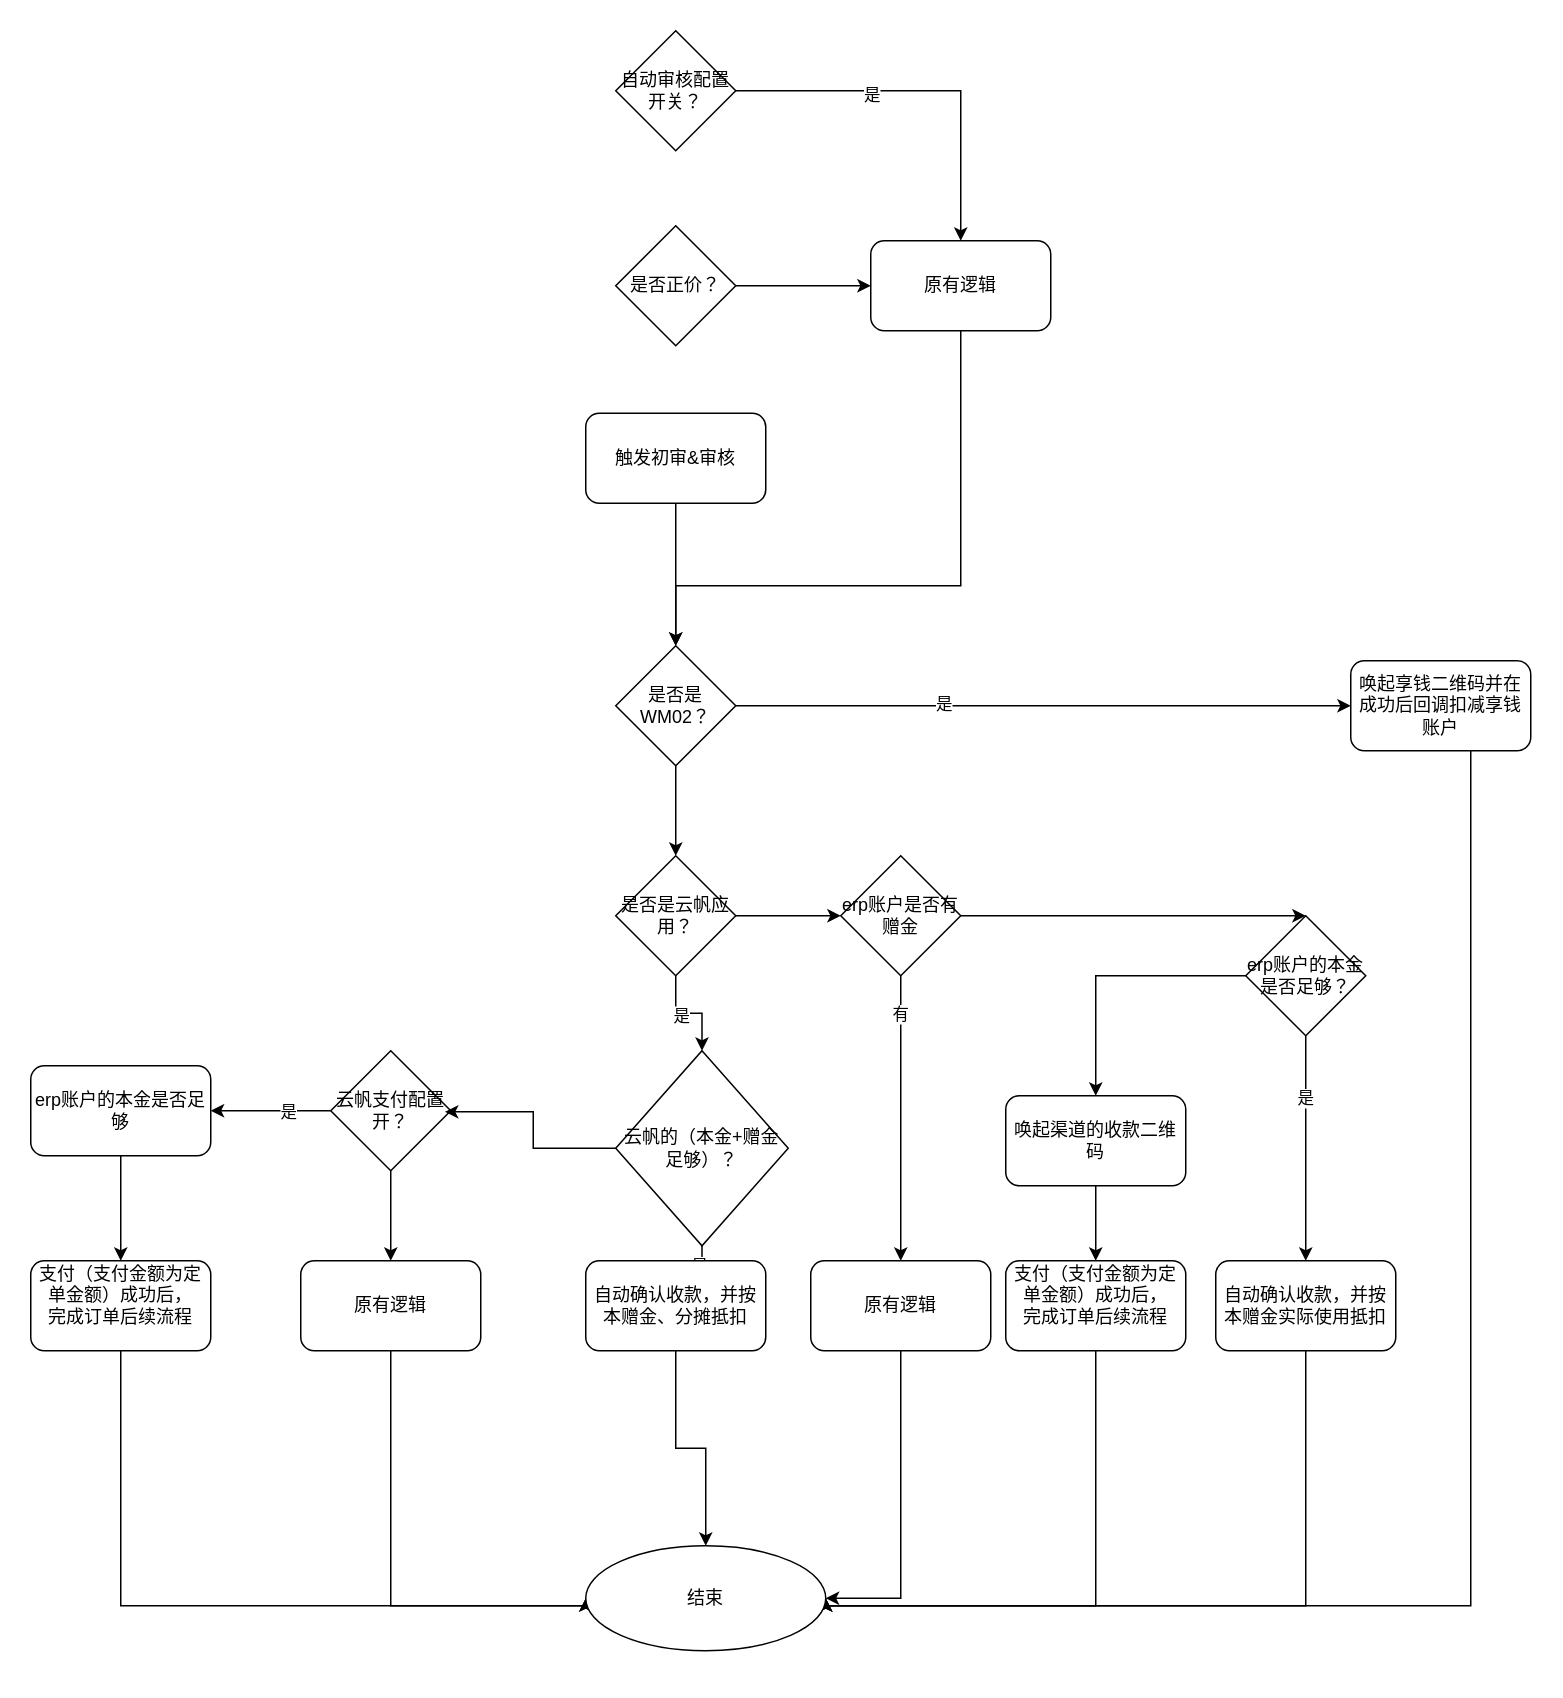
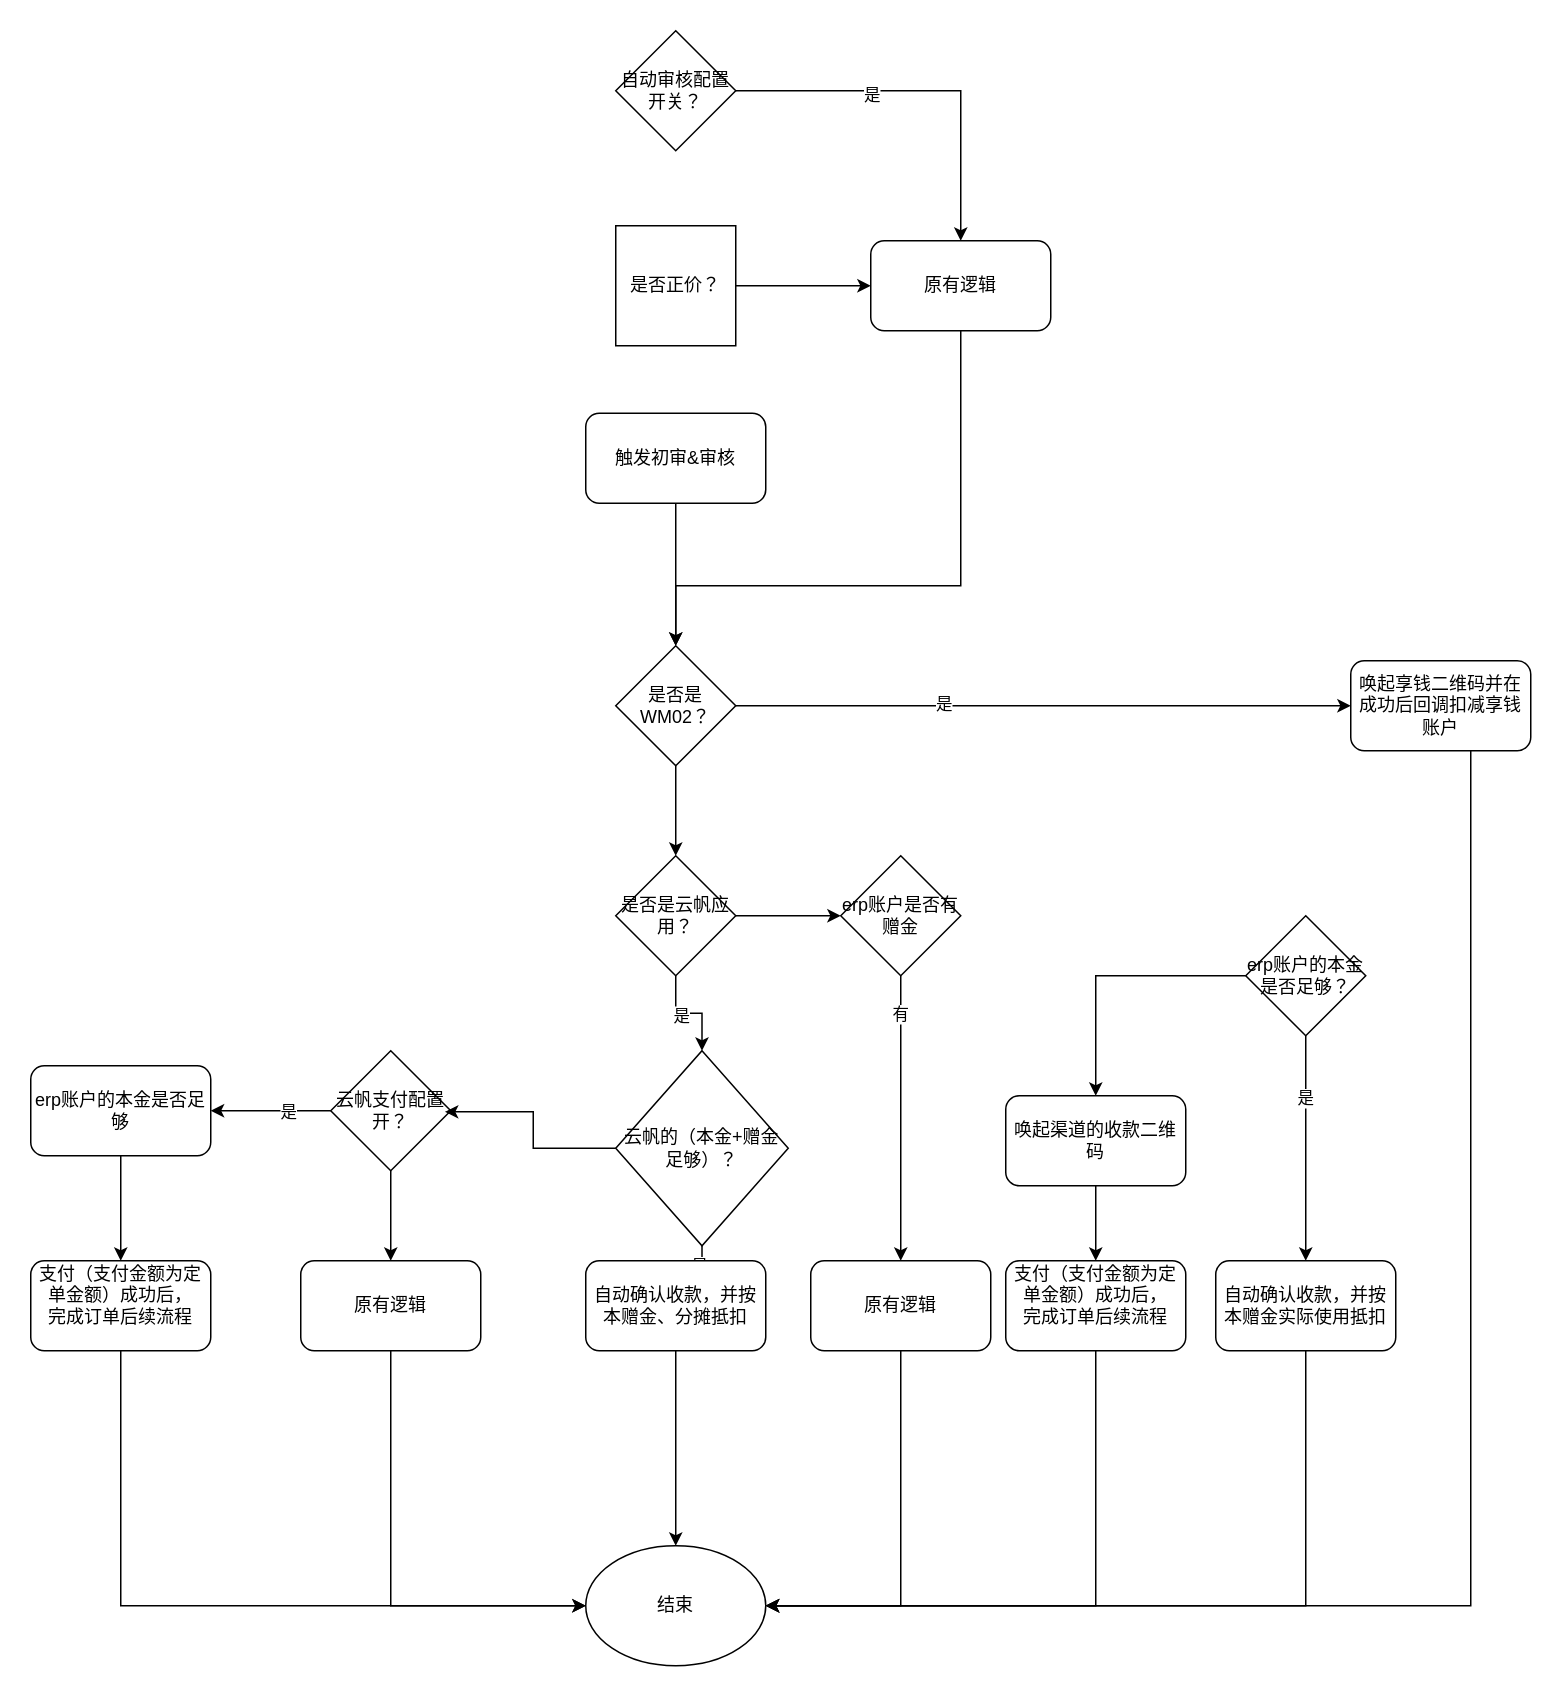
node "是否正价？": shape diamond -> rectangle
edge "erp账户是否有赠金" -> "erp账户的本金是否足够？": removed
node "结束": size 240x105 -> 180x120
